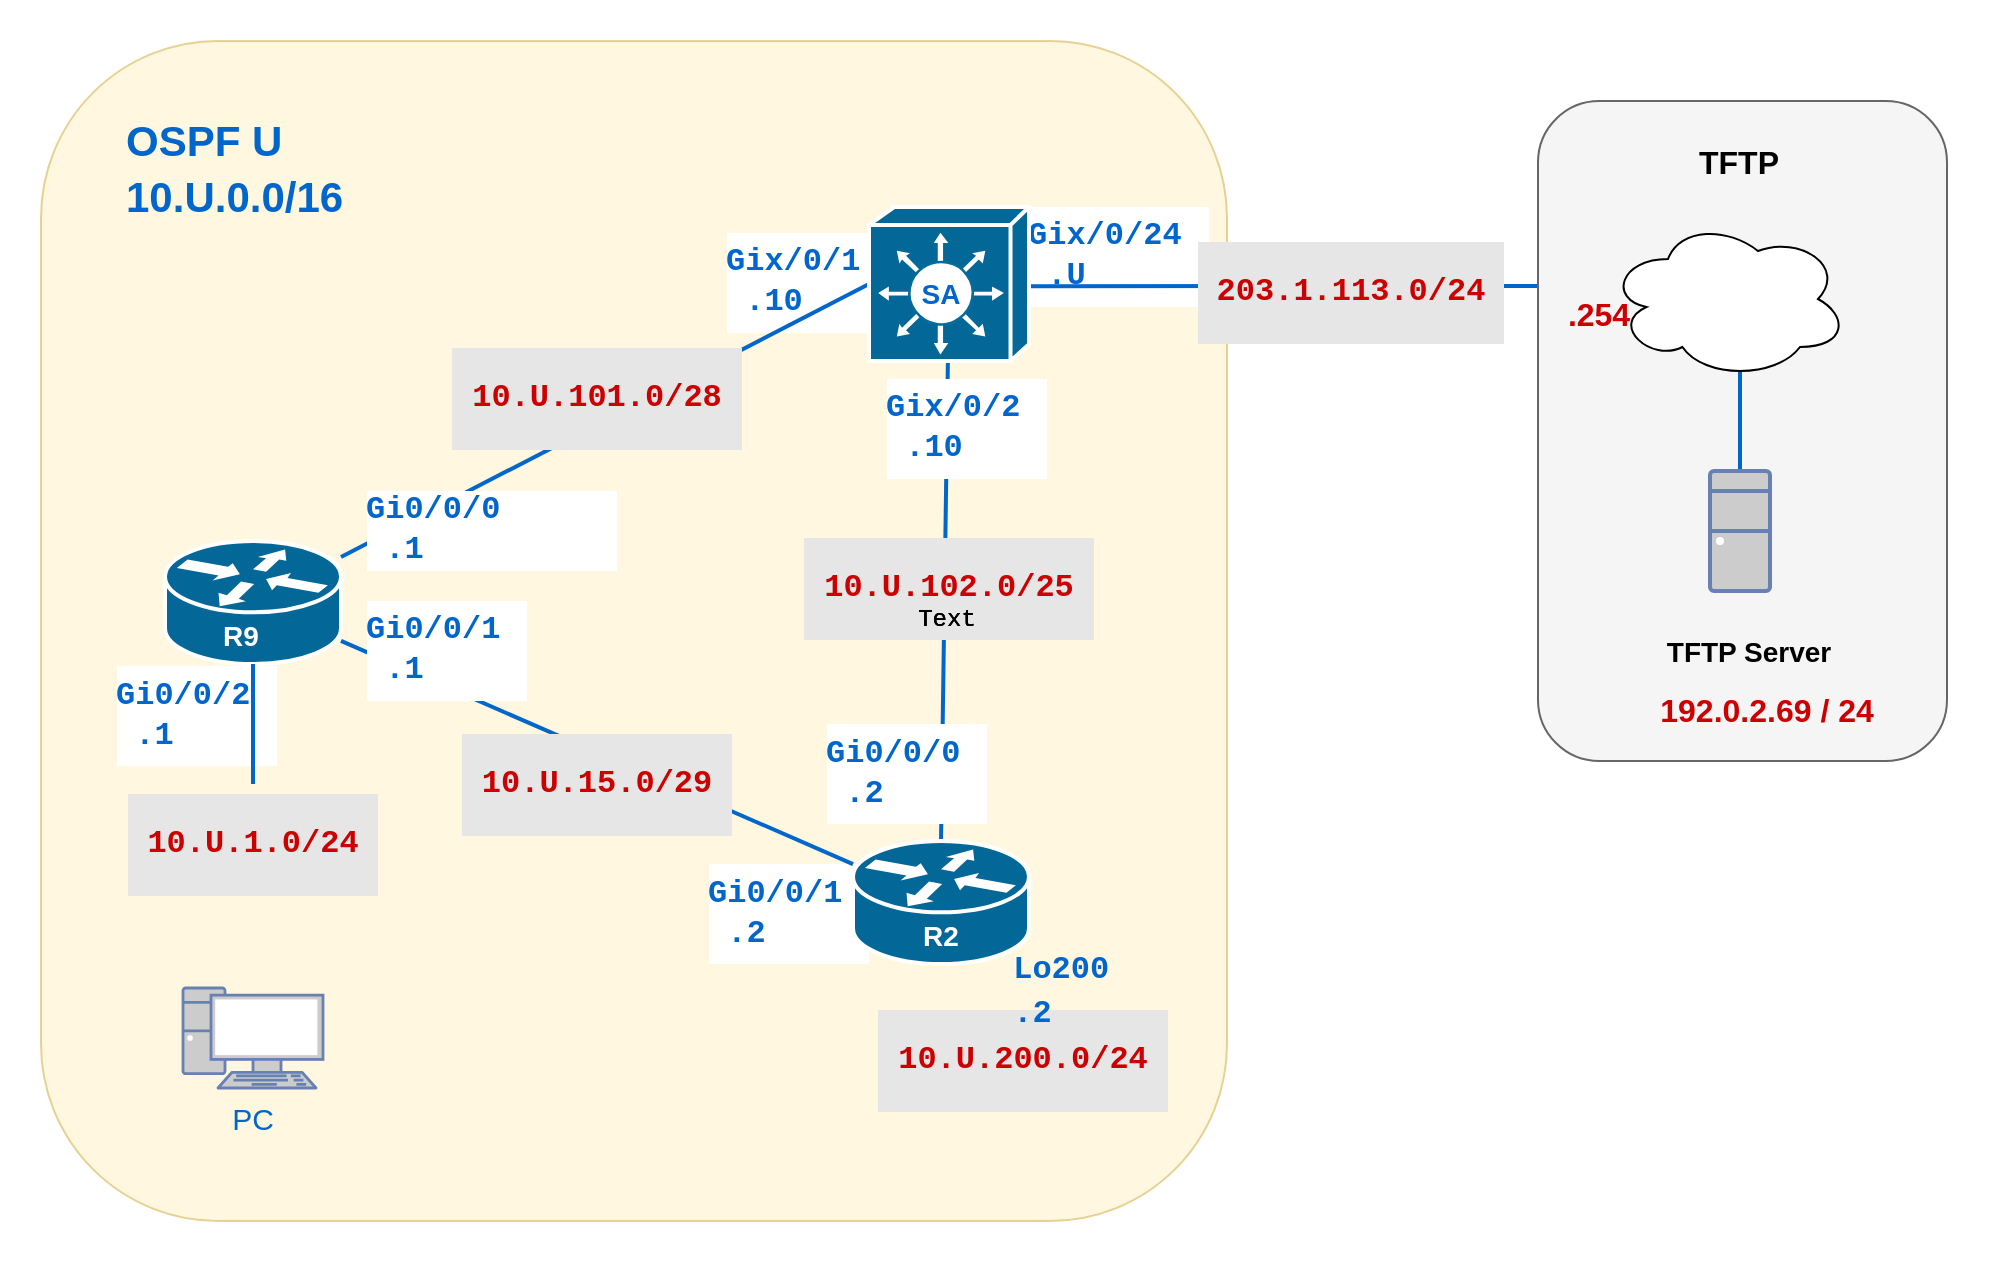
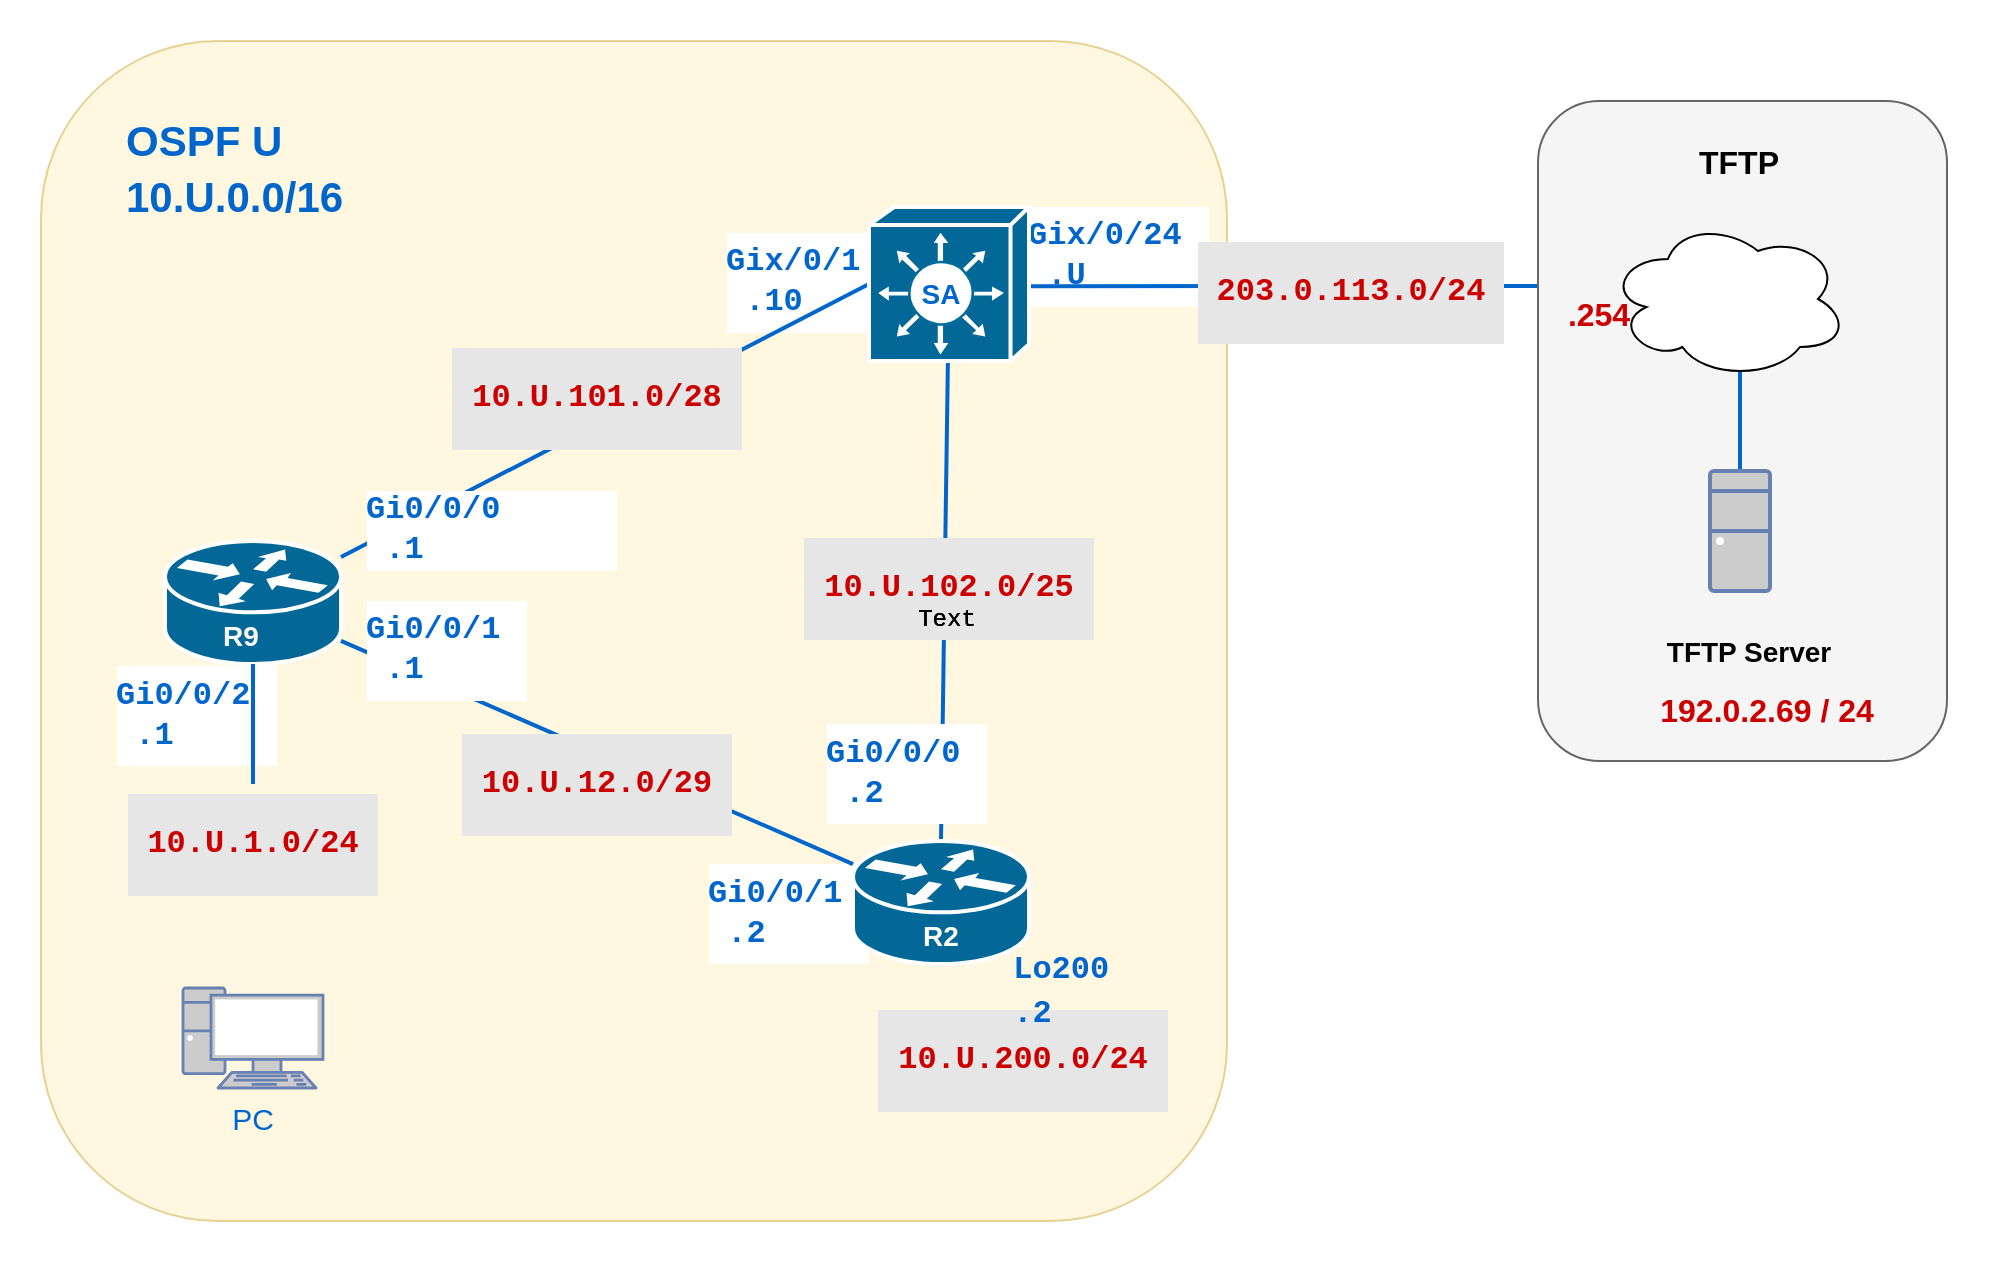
node "203.1.113.0/24": label "203.1.113.0/24" -> "203.0.113.0/24"
node "Gix/0/2 .10": removed
node "10.U.15.0/29": label "10.U.15.0/29" -> "10.U.12.0/29"
